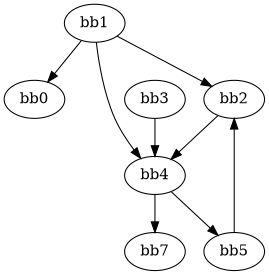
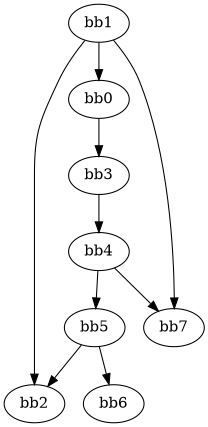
edge "bb1" -> "bb4": now "bb1" -> "bb7"
edge "bb0" -> "bb3": added
edge "bb2" -> "bb4": removed
node "bb6": added
